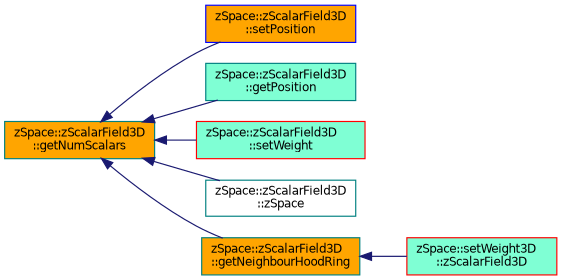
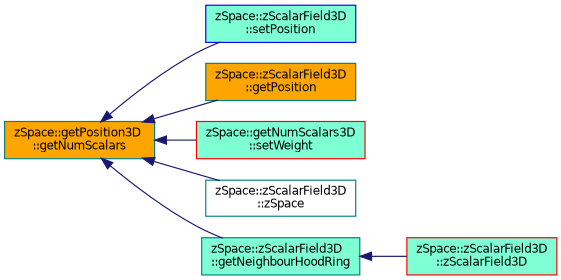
node "zSpace::zScalarField3D ::setPosition": fillcolor orange -> aquamarine
node "zSpace::zScalarField3D ::getPosition": fillcolor aquamarine -> orange
node "zSpace::zScalarField3D ::getNumScalars": label "zSpace::zScalarField3D ::getNumScalars" -> "zSpace::getPosition3D ::getNumScalars"
node "zSpace::zScalarField3D ::setWeight": label "zSpace::zScalarField3D ::setWeight" -> "zSpace::getNumScalars3D ::setWeight"
node "zSpace::zScalarField3D ::getNeighbourHoodRing": fillcolor orange -> aquamarine
node "zSpace::setWeight3D ::zScalarField3D": label "zSpace::setWeight3D ::zScalarField3D" -> "zSpace::zScalarField3D ::zScalarField3D"
